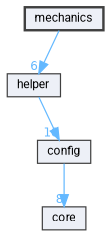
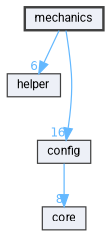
edge "helper" -> "config": now "mechanics" -> "config"
